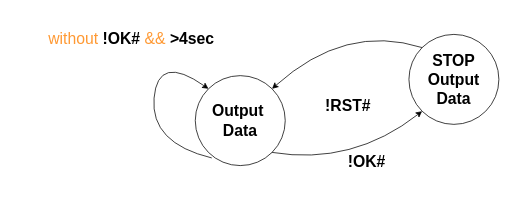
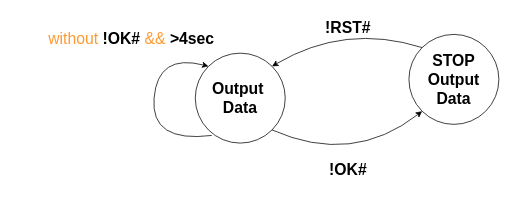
node "!RST#": moved (348, 105) -> (348, 27)
node "Output Data": moved (240, 120) -> (240, 98)
node "!OK#": moved (367, 162) -> (348, 169)
